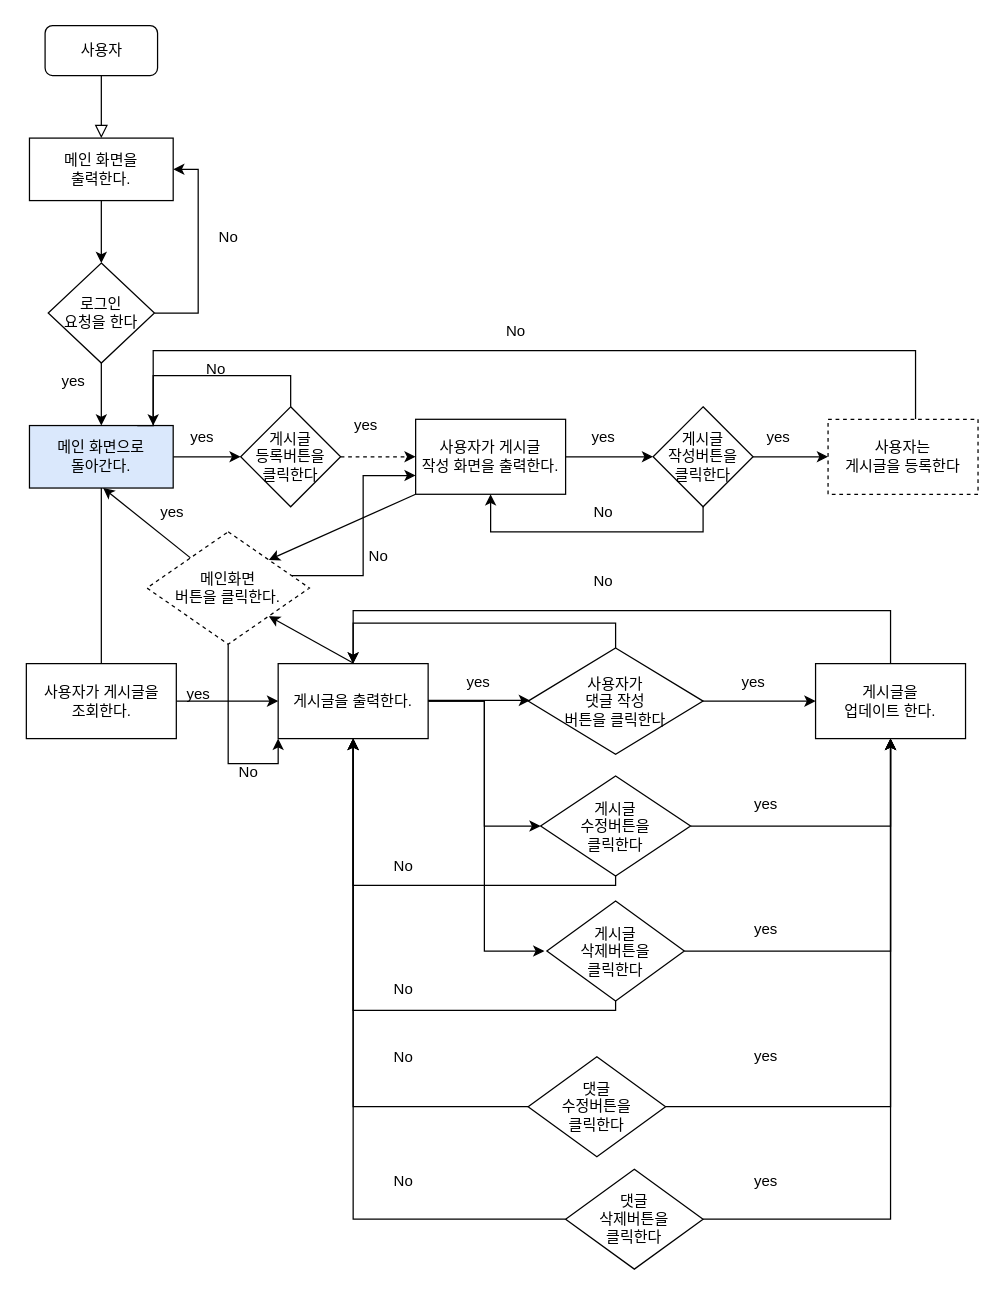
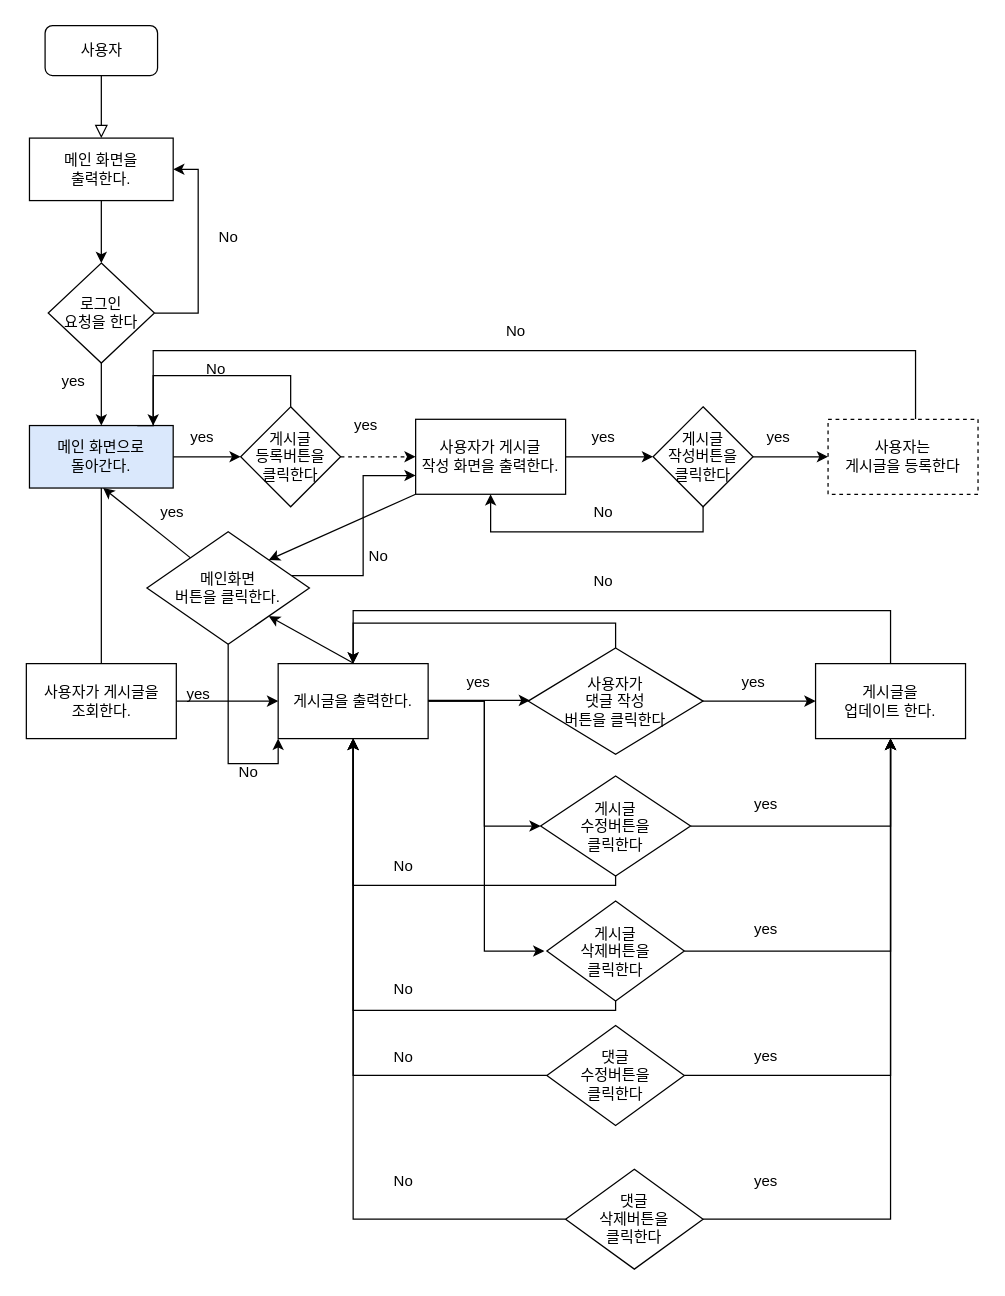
node "메인화면버튼을 클릭한다.": style dashed -> solid
node "댓글 수정버튼을 클릭한다": moved (597, 1107) -> (616, 1076)
